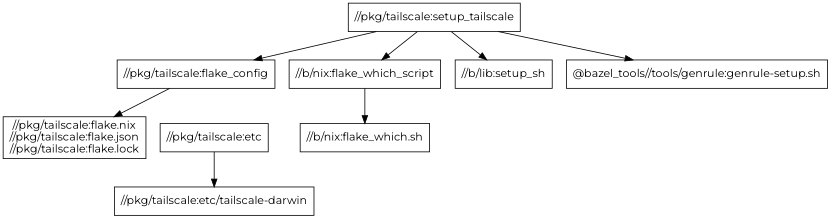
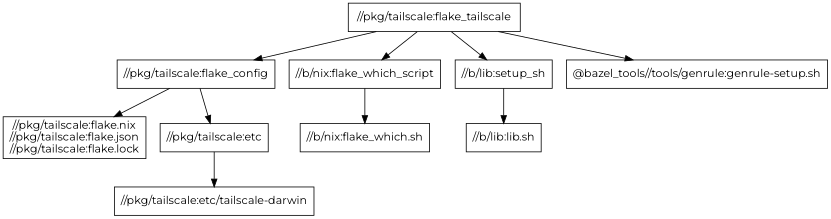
node "//pkg/tailscale:setup_tailscale": label "//pkg/tailscale:setup_tailscale" -> "//pkg/tailscale:flake_tailscale"
edge "//pkg/tailscale:flake_config" -> "//pkg/tailscale:etc": added
node "//b/lib:lib.sh": added
